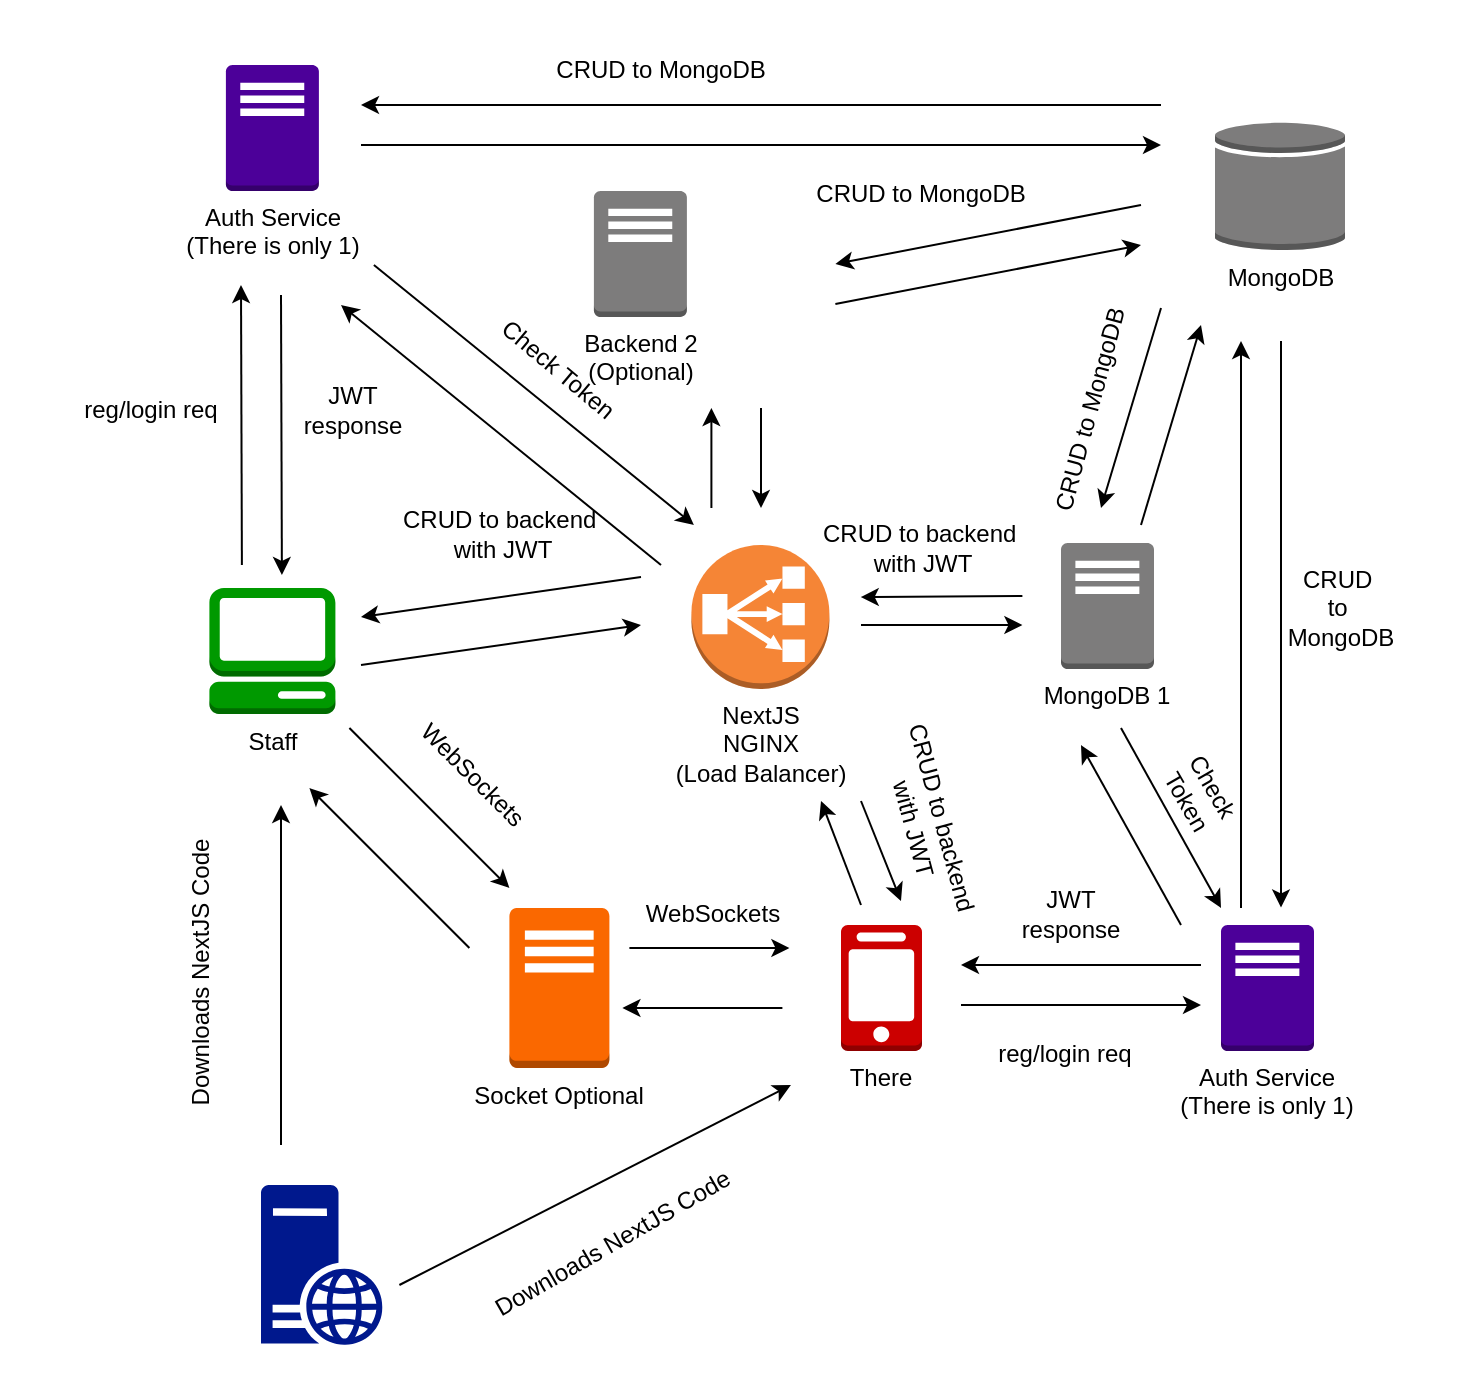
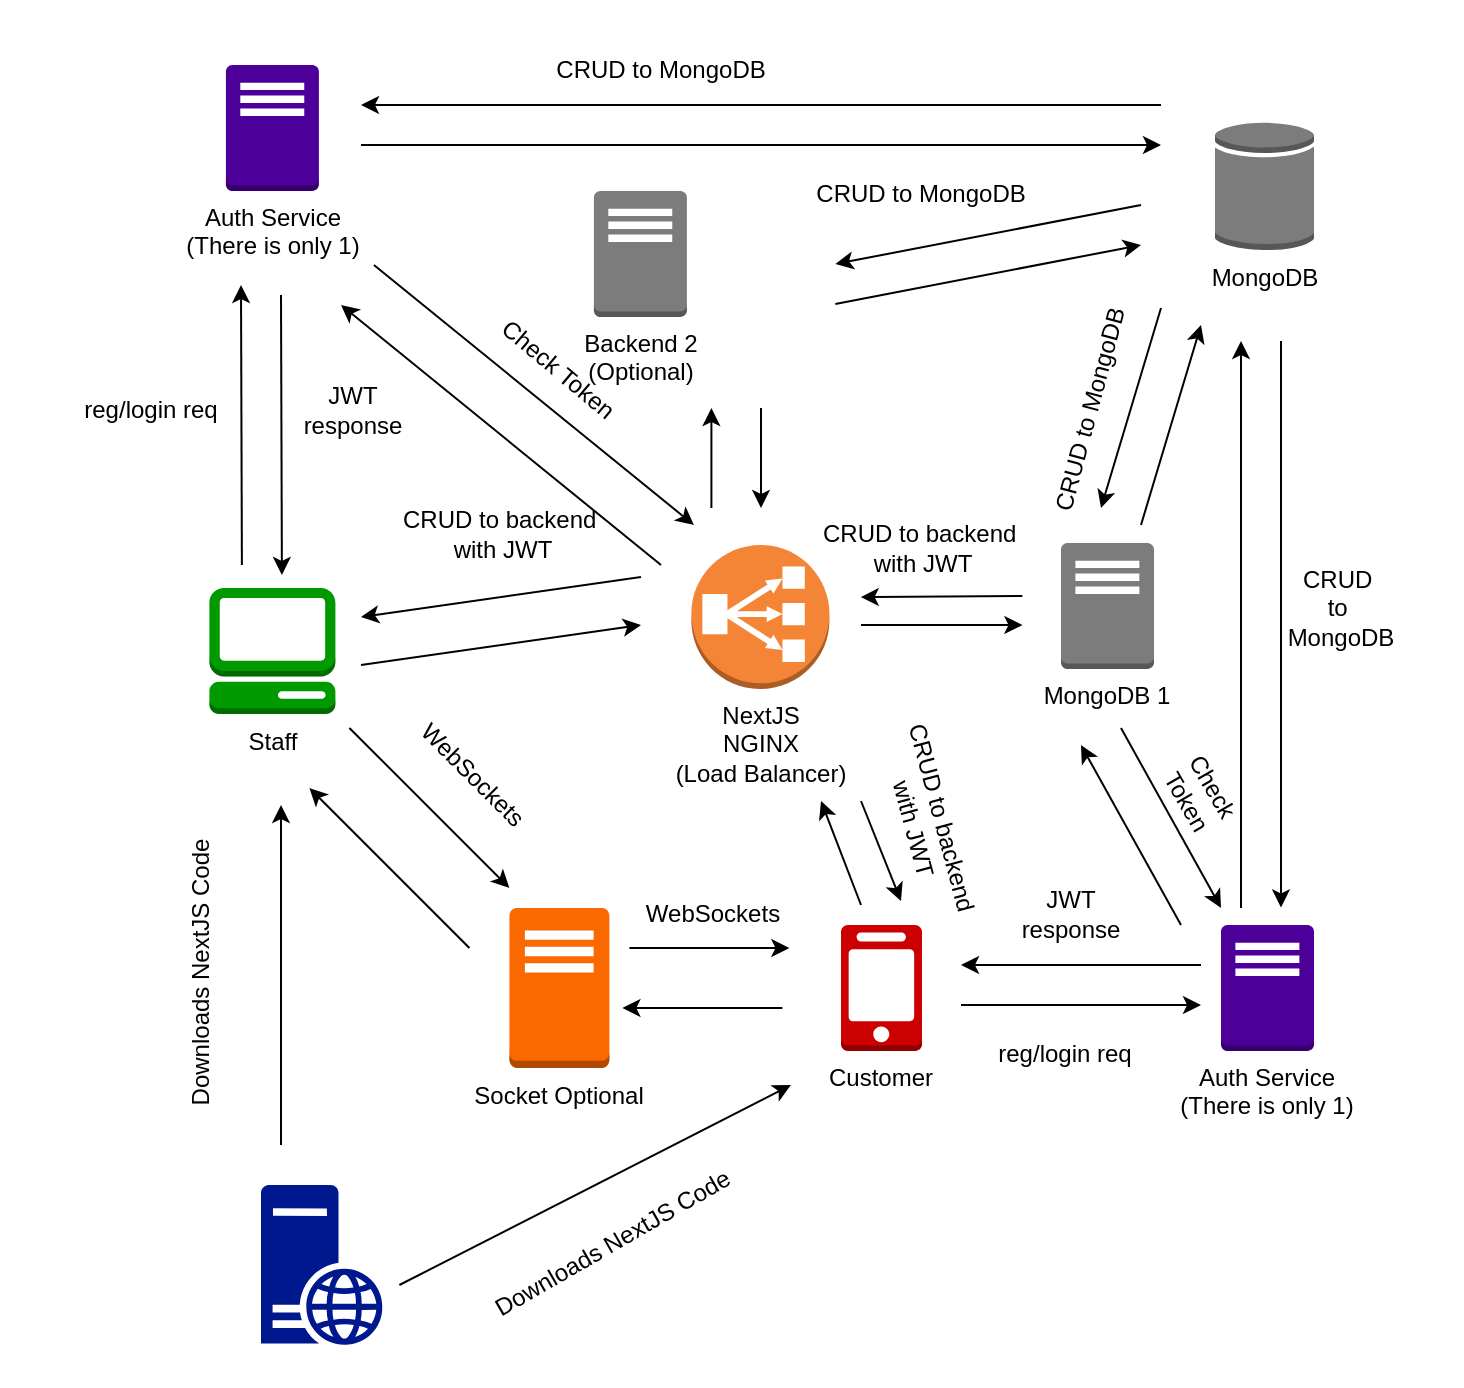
node "MongoDB": size 130x129 -> 99x129
node "There": label "There" -> "Customer"
